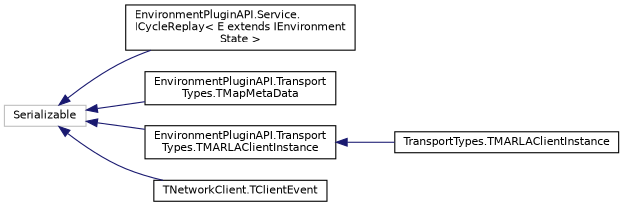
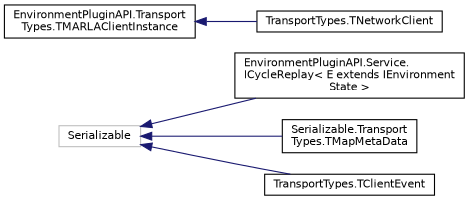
node "EnvironmentPluginAPI.Transport Types.TMapMetaData": label "EnvironmentPluginAPI.Transport Types.TMapMetaData" -> "Serializable.Transport Types.TMapMetaData"
edge "EnvironmentPluginAPI.Transport Types.TMARLAClientInstance" -> "Serializable": removed
node "TransportTypes.TMARLAClientInstance": label "TransportTypes.TMARLAClientInstance" -> "TransportTypes.TNetworkClient"
node "TNetworkClient.TClientEvent": label "TNetworkClient.TClientEvent" -> "TransportTypes.TClientEvent"
